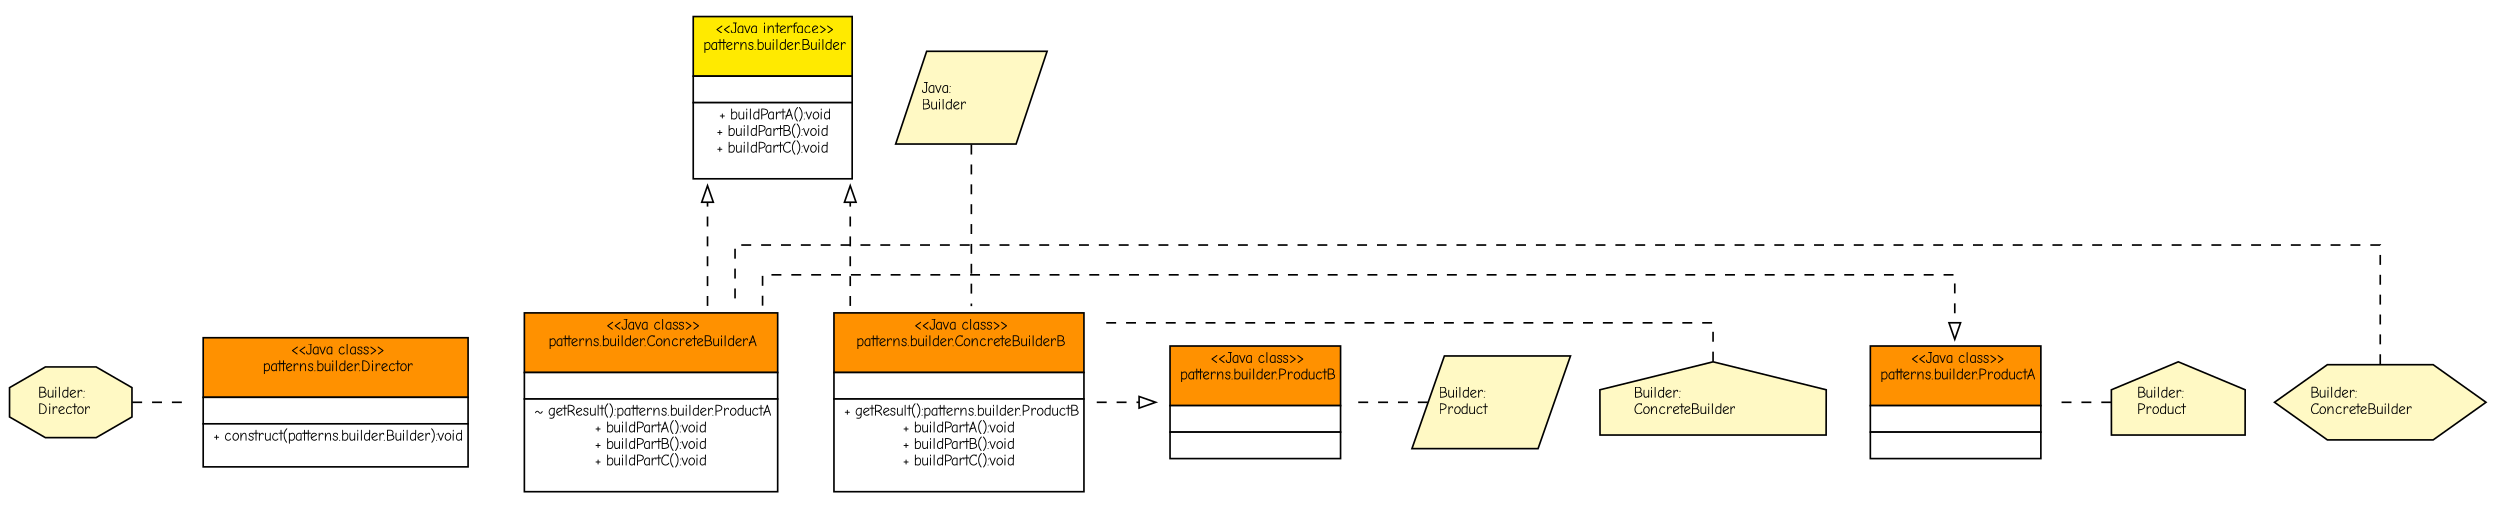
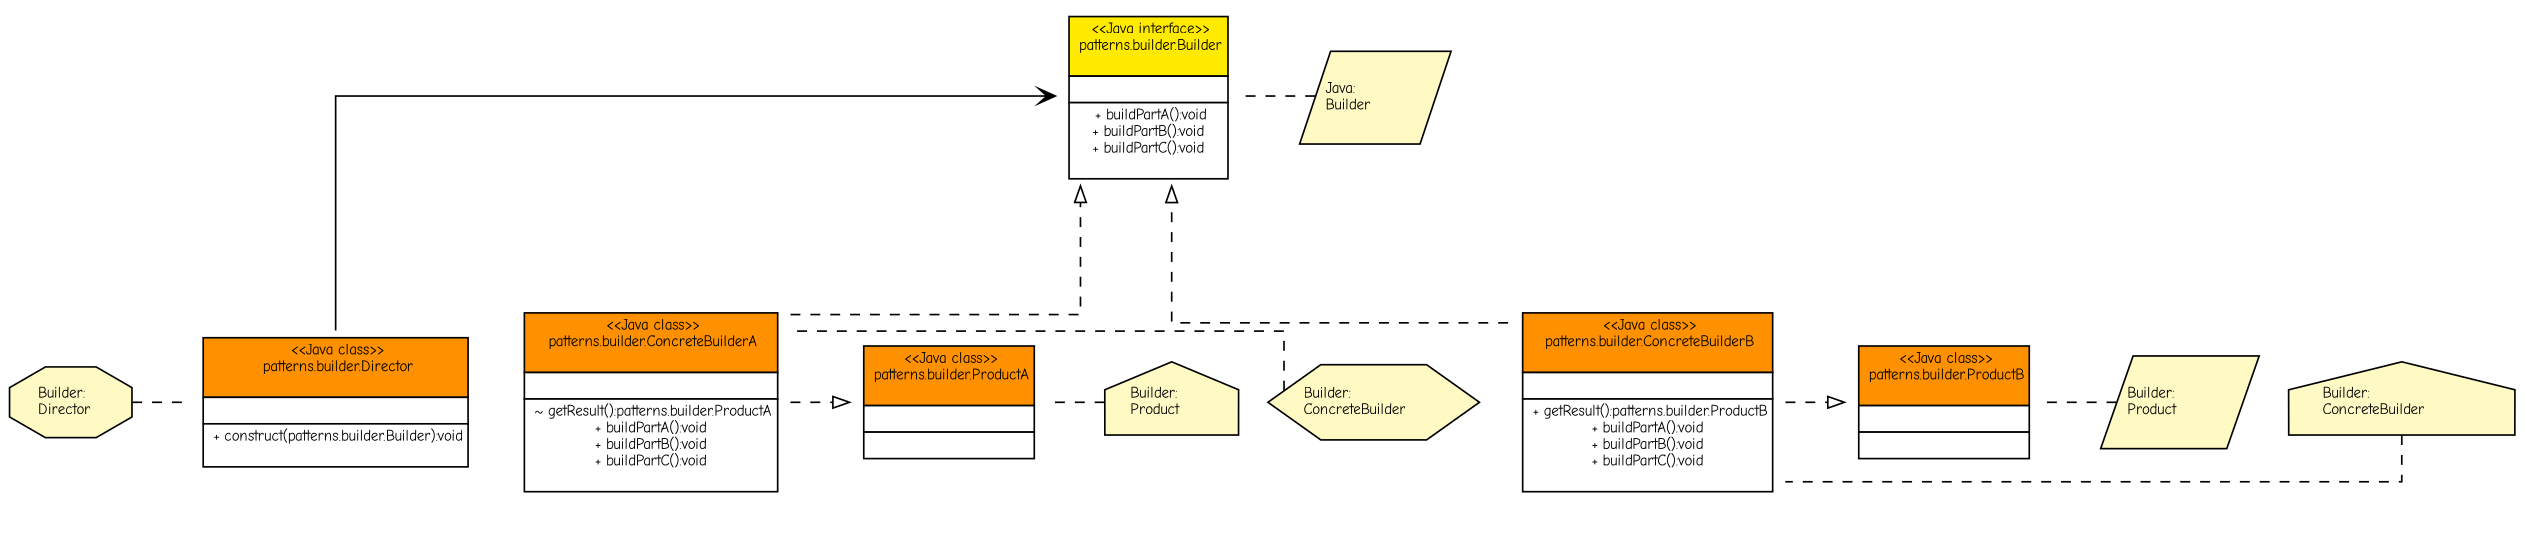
edge "patterns.builder.Director" -> "patterns.builder.Builder": added
edge "Java: Builder" -- "patterns.builder.ConcreteBuilderB": now "Java: Builder" -- "patterns.builder.Builder"
